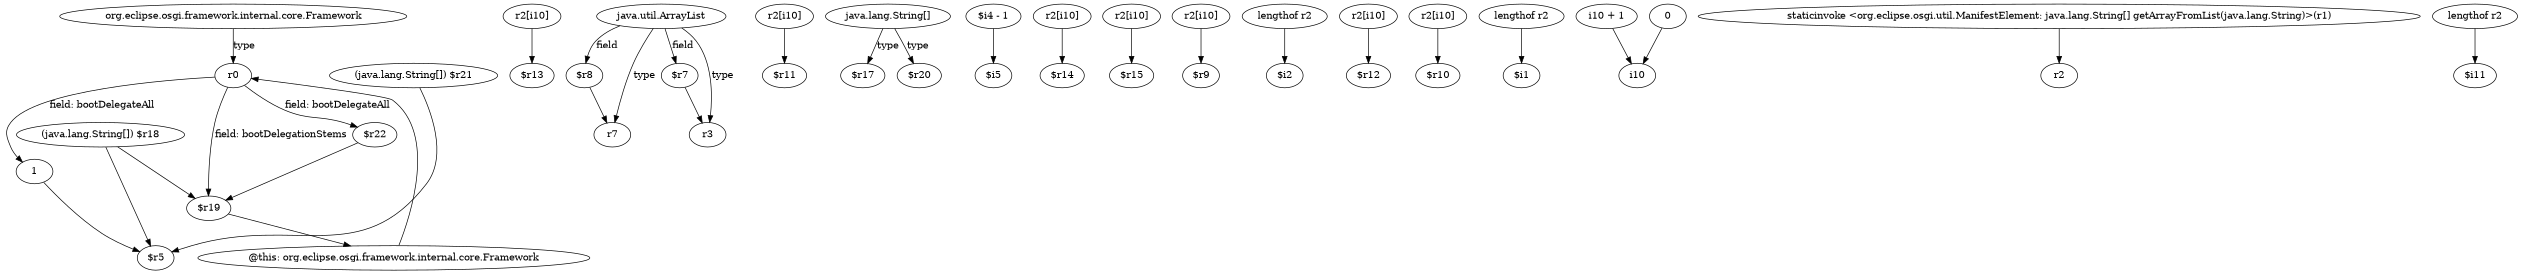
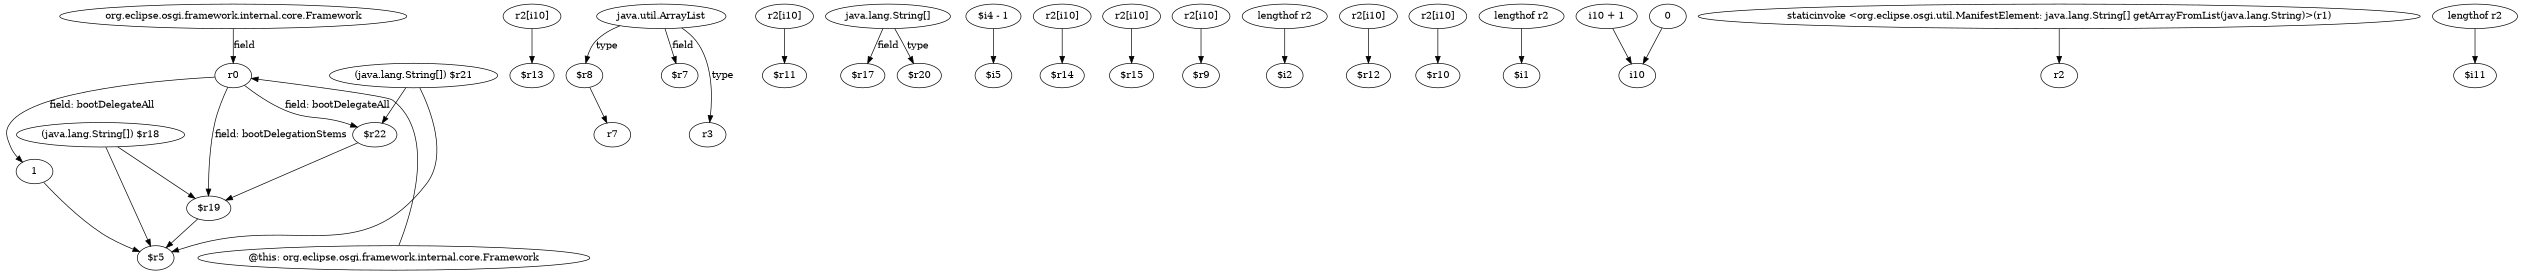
edge "org.eclipse.osgi.framework.internal.core.Framework" -> "r0": label "type" -> "field"
edge "java.util.ArrayList" -> "$r8": label "field" -> "type"
edge "java.lang.String[]" -> "$r17": label "type" -> "field"
edge "java.util.ArrayList" -> "r7": removed, label "type"
edge "(java.lang.String[]) $r21" -> "$r22": added
edge "$r7" -> "r3": removed
edge "$r19" -> "@this: org.eclipse.osgi.framework.internal.core.Framework": now "$r19" -> "$r5"
